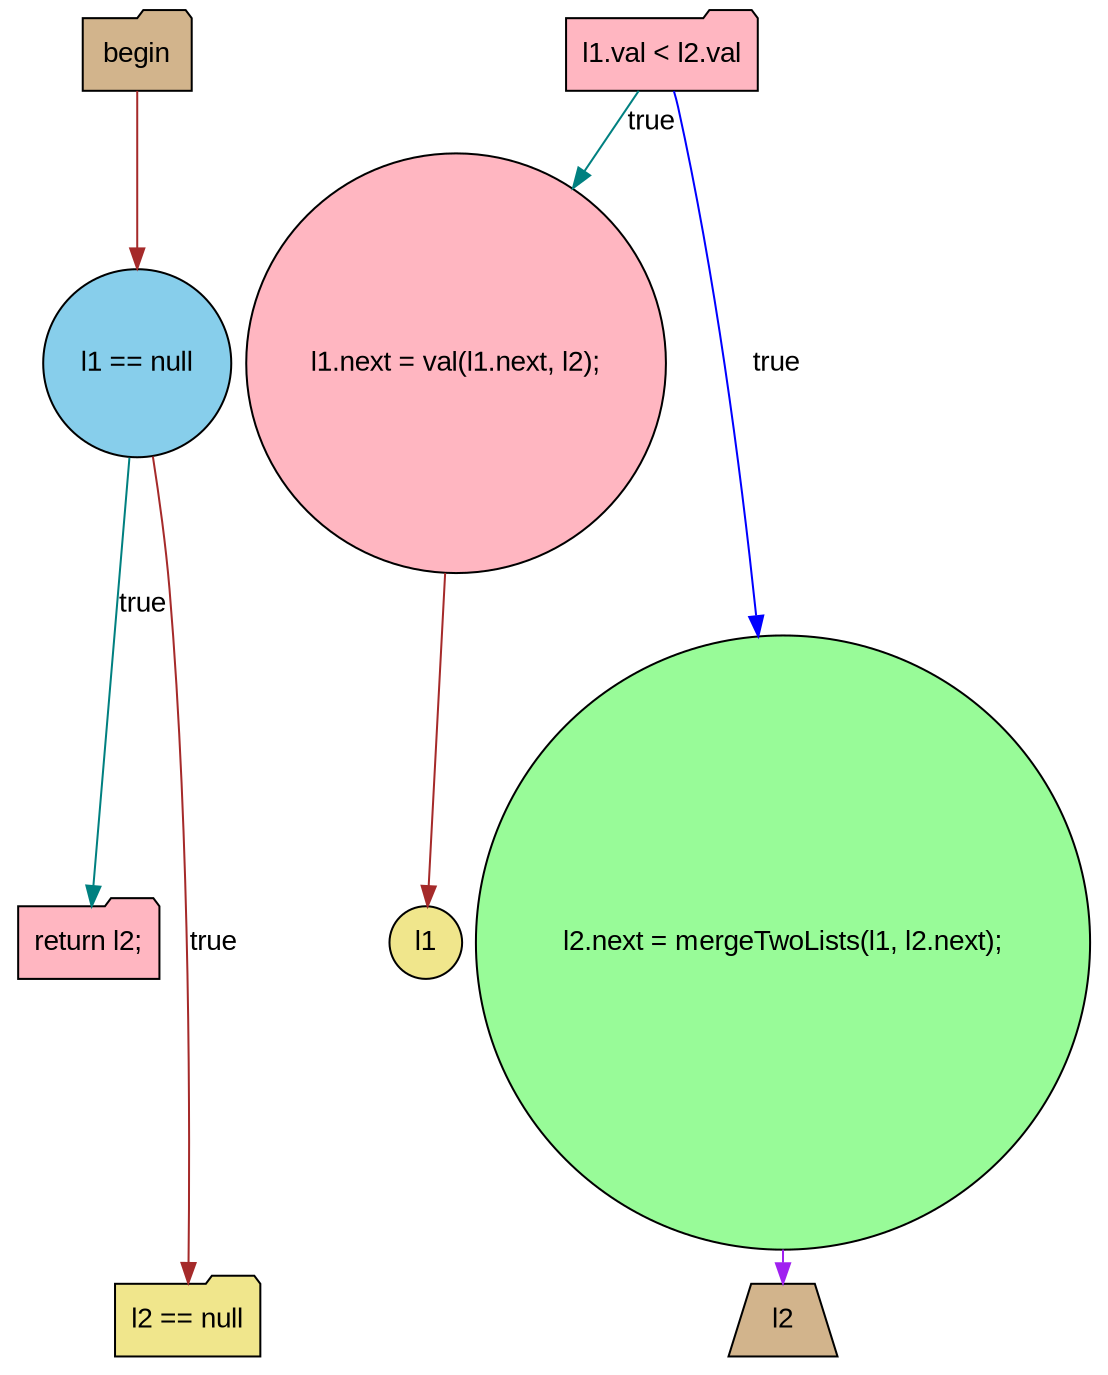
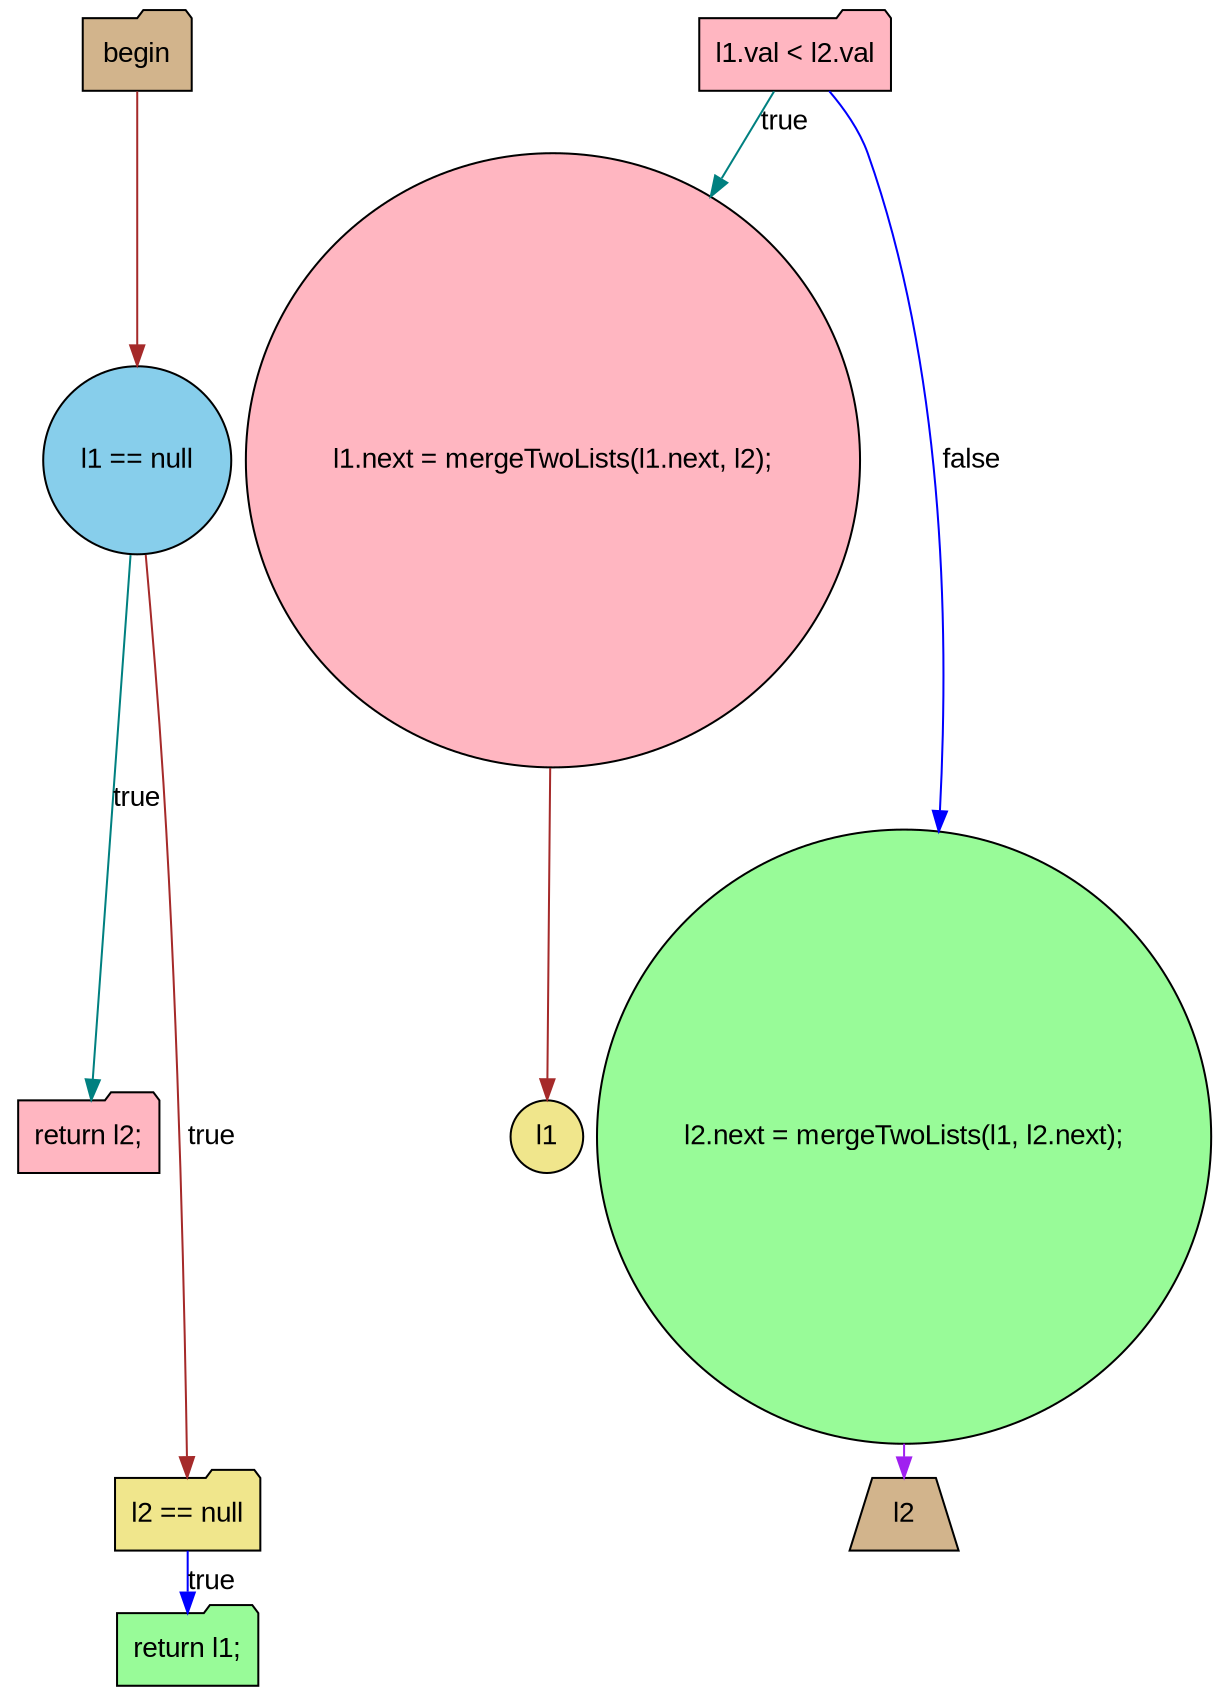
node "l1.next = val(l1.next, l2);": label "l1.next = val(l1.next, l2);" -> "l1.next = mergeTwoLists(l1.next, l2);"
edge "l1.val < l2.val" -> "l2.next = mergeTwoLists(l1, l2.next);": label "true" -> "false"
node "return l1;": added
